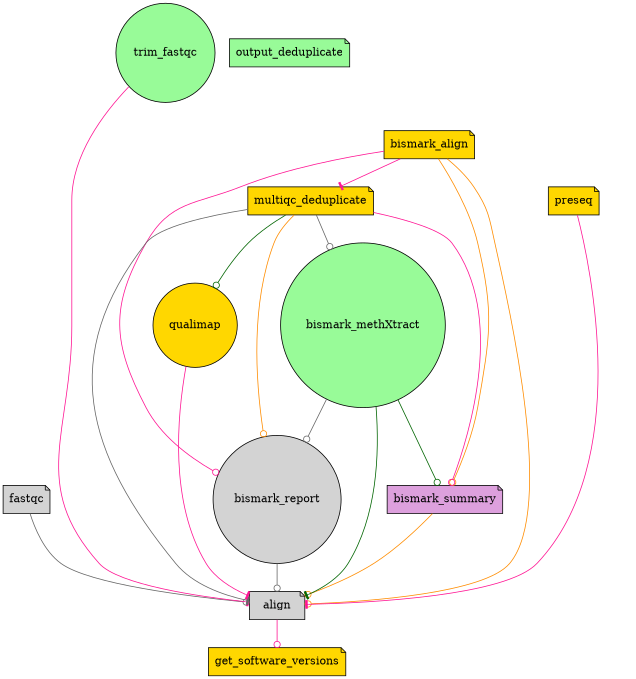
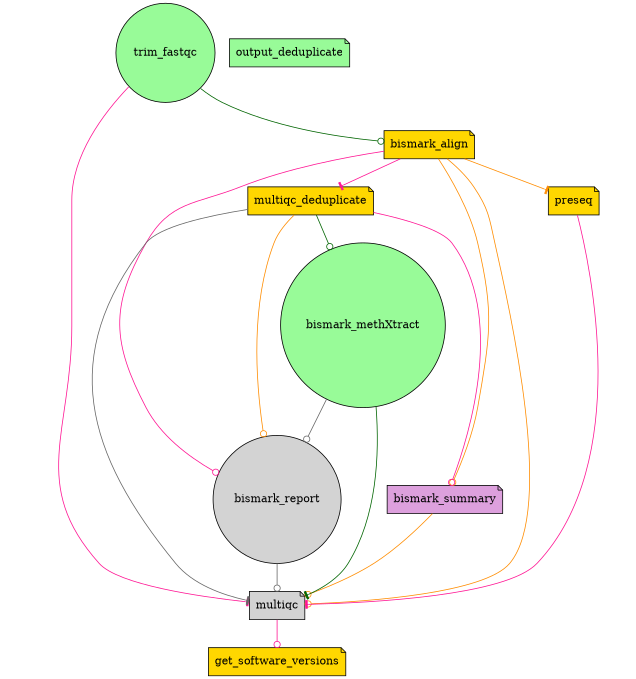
edge "trim_fastqc" -> "bismark_align": added
edge "bismark_align" -> "preseq": added
edge "multiqc_deduplicate" -> "bismark_methXtract": color gray40 -> darkgreen
node "qualimap": removed
edge "bismark_methXtract" -> "bismark_summary": removed
node "fastqc": removed
node "align": label "align" -> "multiqc"
